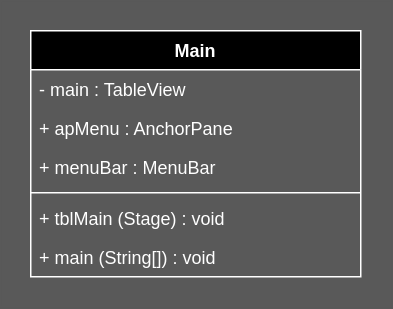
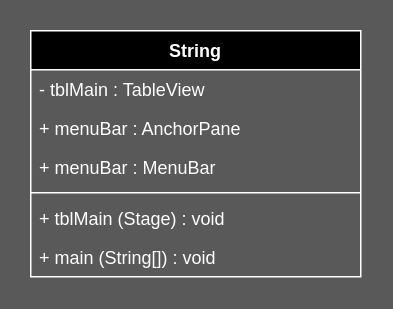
node "Main": label "Main" -> "String"
node "- main : TableView": label "- main : TableView" -> "- tblMain : TableView"
node "+ apMenu : AnchorPane": label "+ apMenu : AnchorPane" -> "+ menuBar : AnchorPane"
